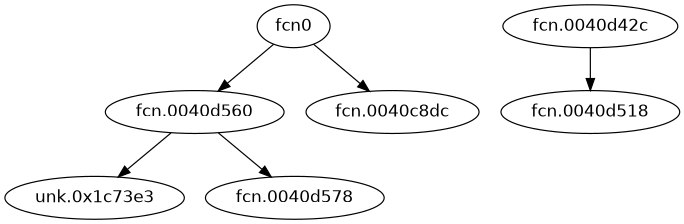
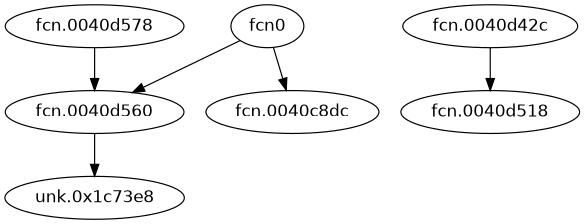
edge "fcn.0040d560" -> "fcn.0040d578": reversed
node "unk.0x1c73e3": label "unk.0x1c73e3" -> "unk.0x1c73e8"
